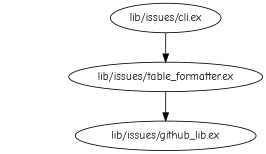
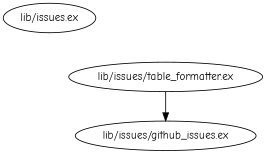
node "lib/issues.ex": added
node "lib/issues/cli.ex": removed
node "lib/issues/github_lib.ex": label "lib/issues/github_lib.ex" -> "lib/issues/github_issues.ex"
